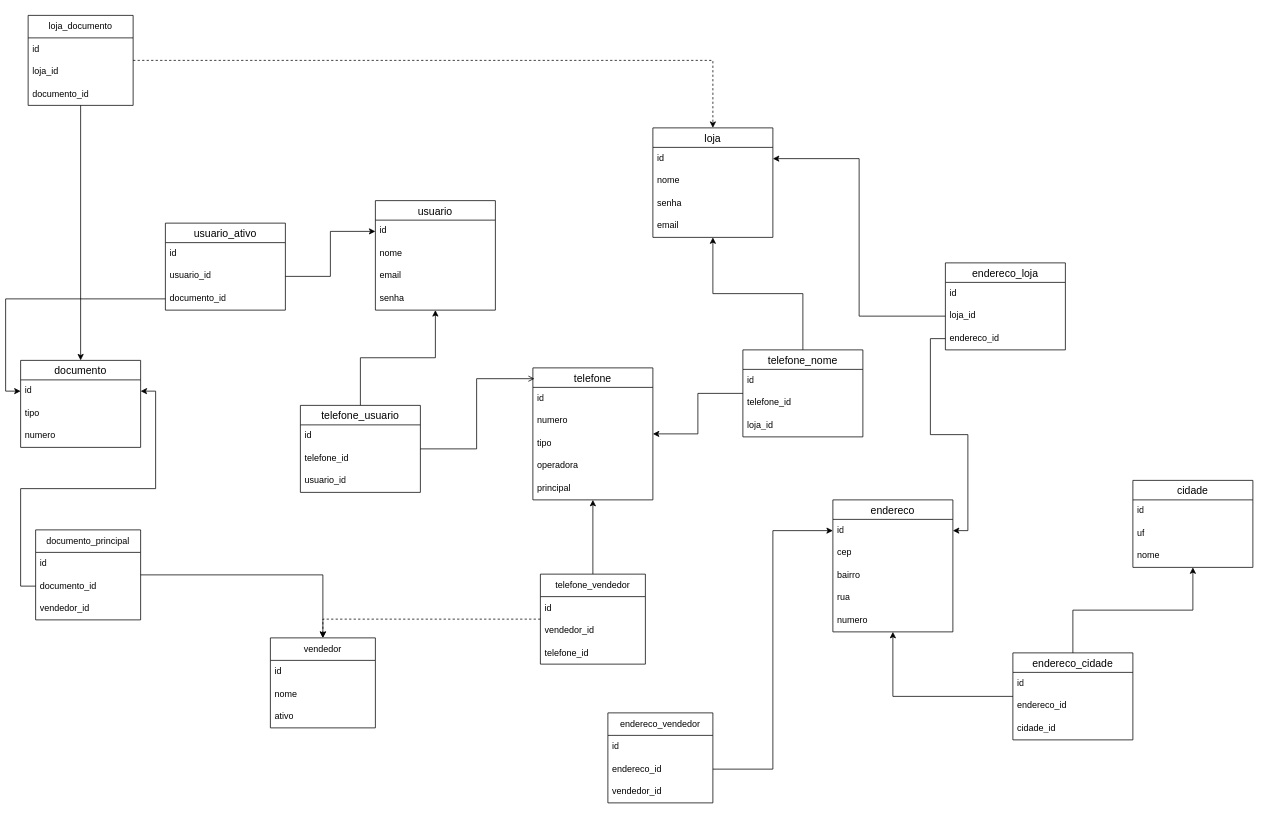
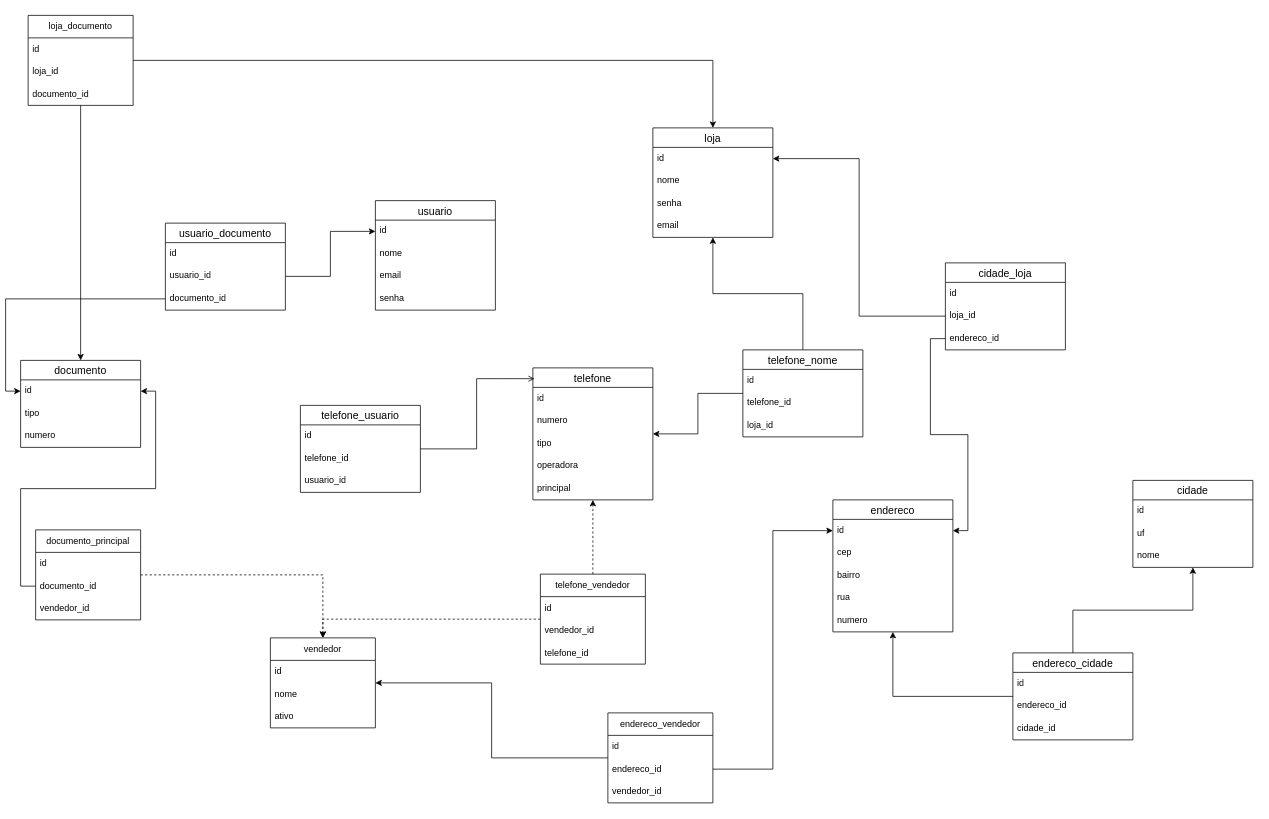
edge "loja_documento" -> "loja": style dashed -> solid
node "usuario_ativo": label "usuario_ativo" -> "usuario_documento"
node "endereco_loja": label "endereco_loja" -> "cidade_loja"
edge "telefone_usuario" -> "usuario": removed
edge "telefone_vendedor" -> "telefone": style solid -> dashed
edge "documento_principal" -> "vendedor": style solid -> dashed
edge "endereco_vendedor" -> "vendedor": added
